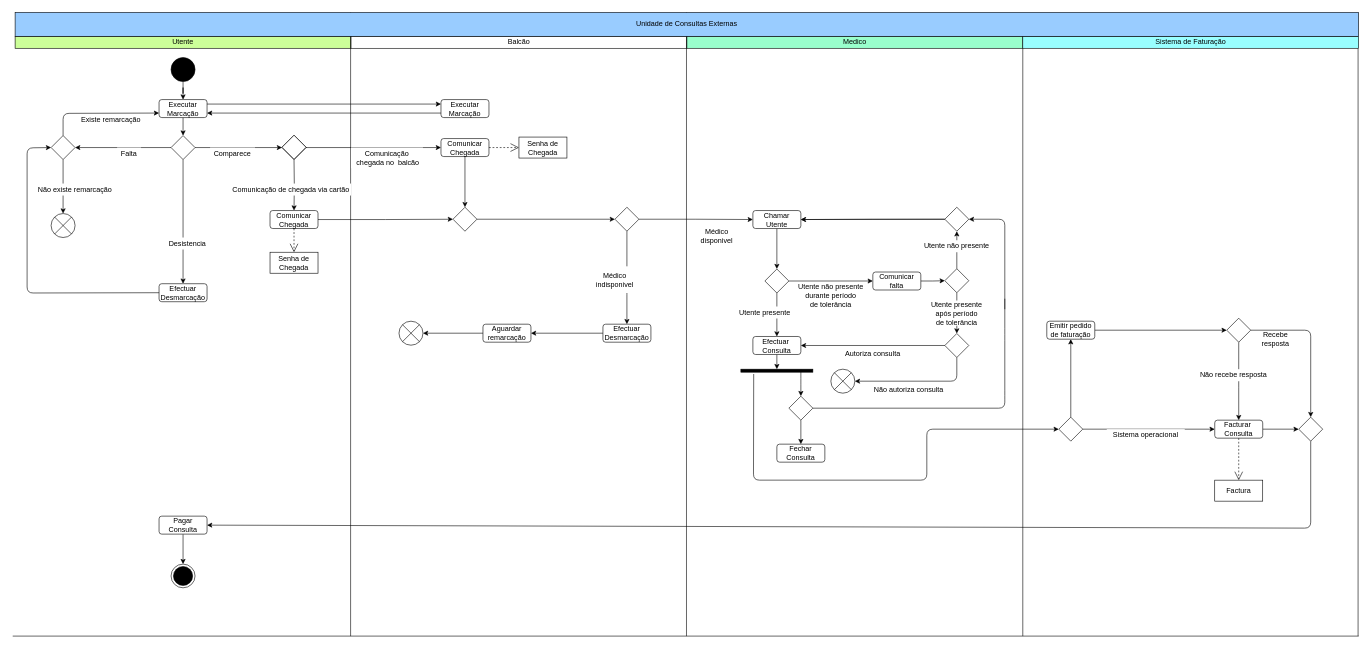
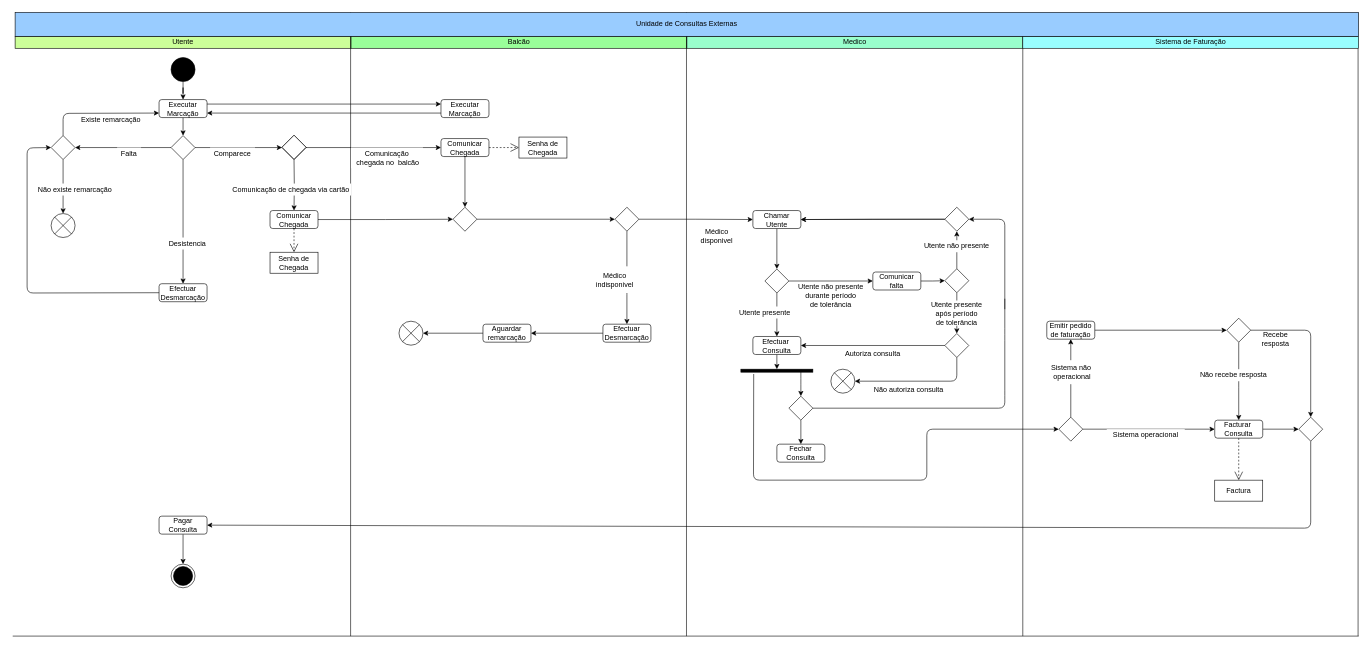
node "Balcão": fillcolor #ffffff -> #99ff99
node "Sistema não operacional": added
